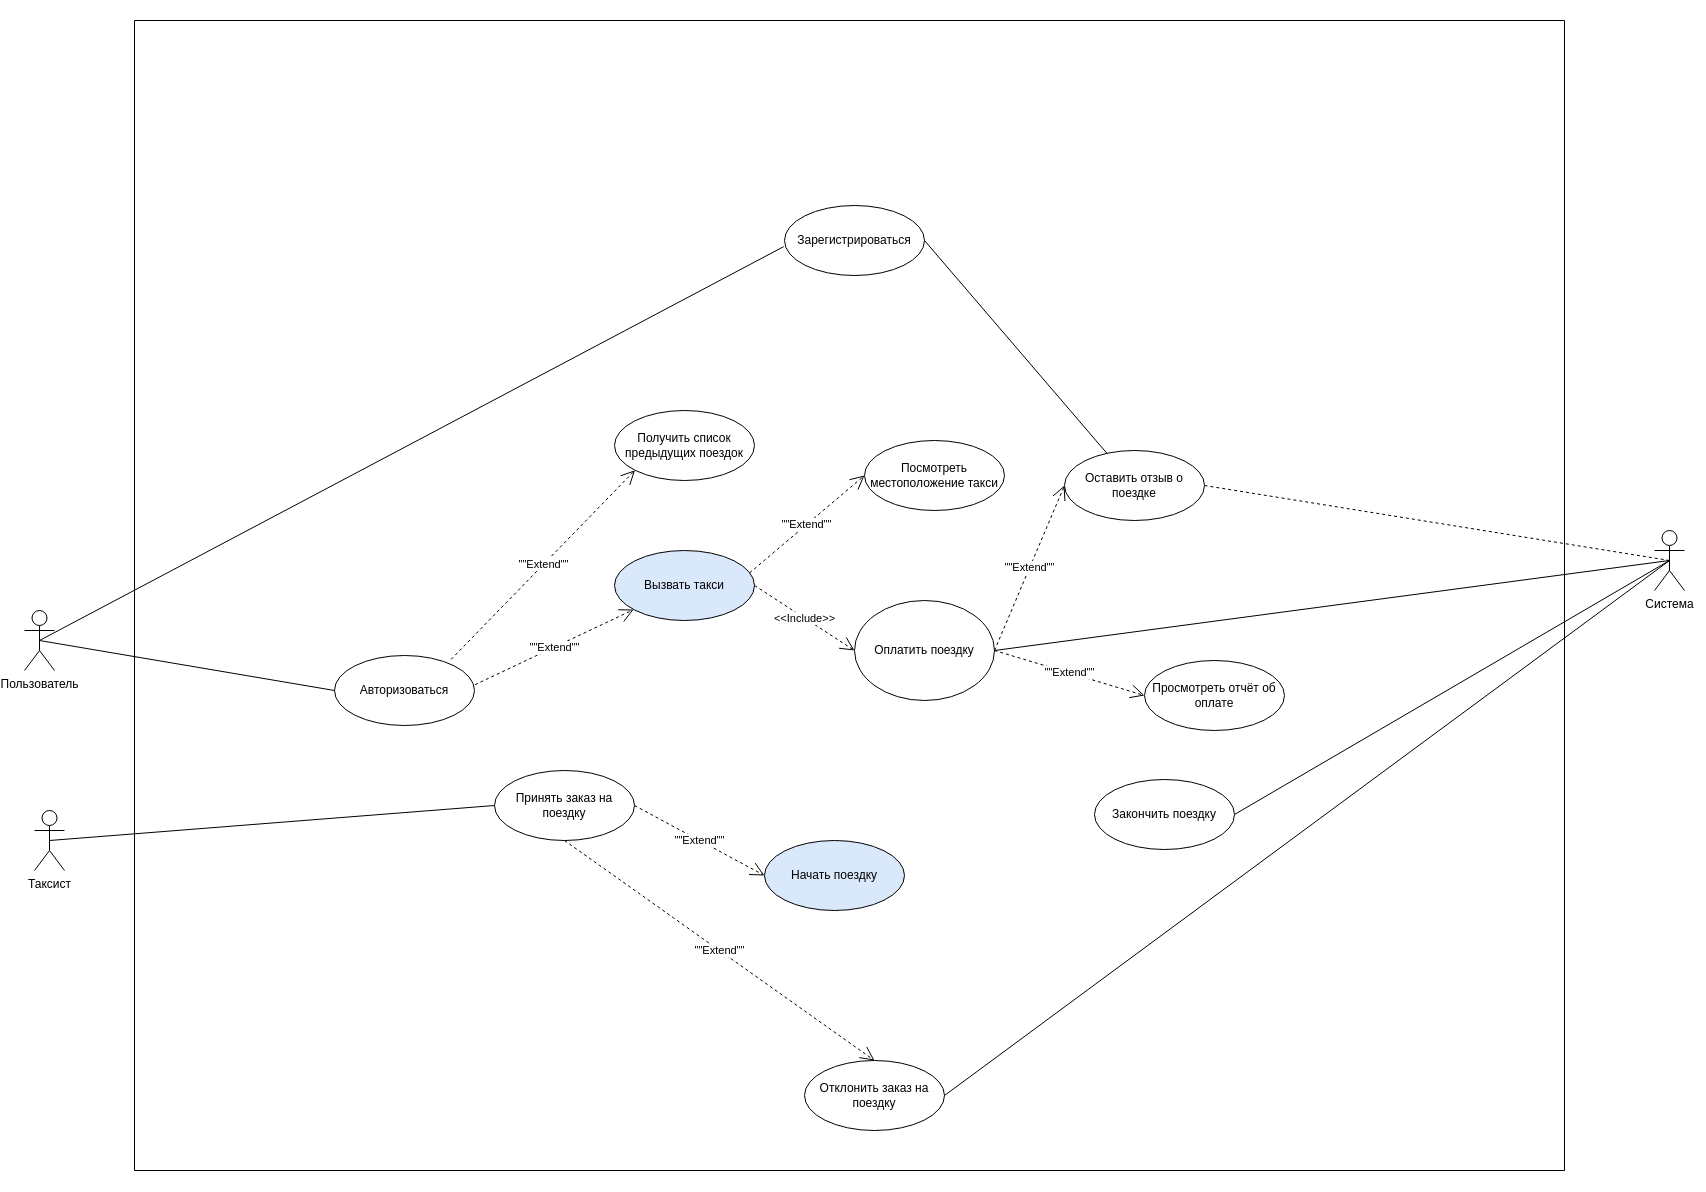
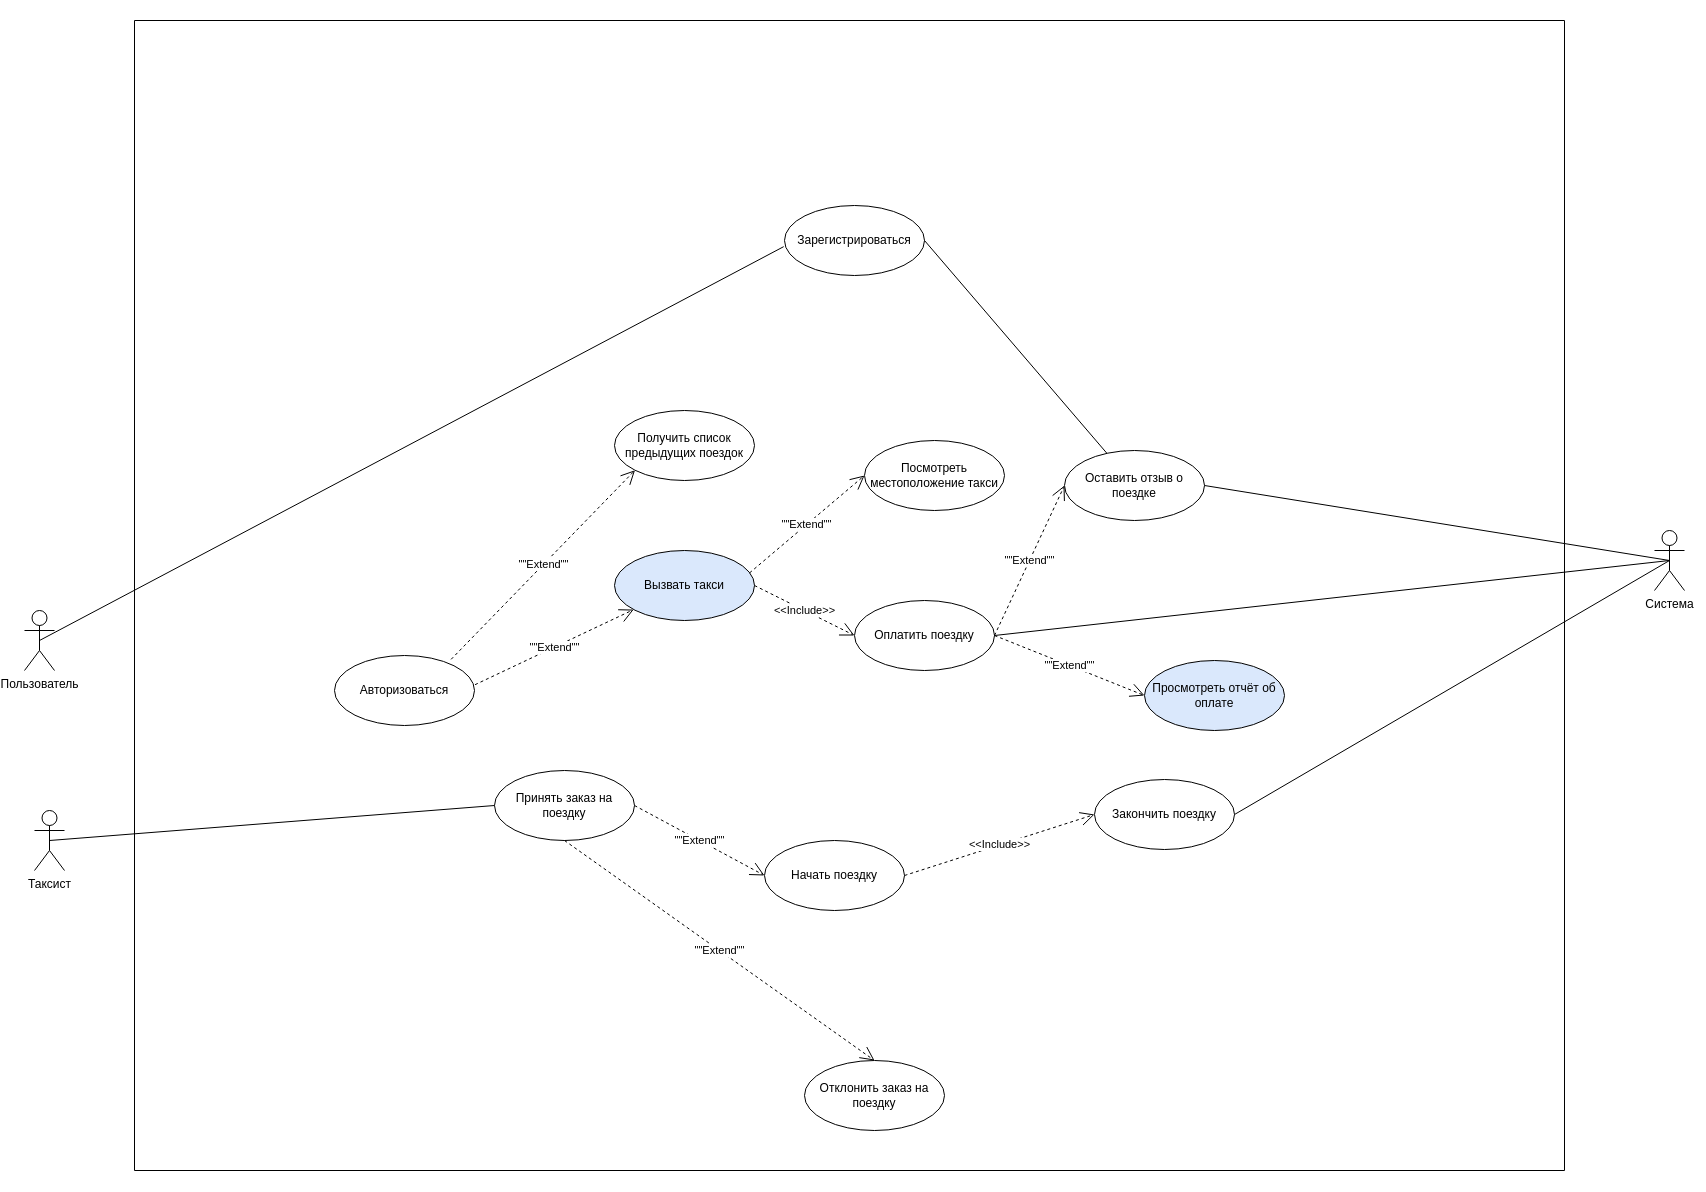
edge "Оставить отзыв о поездке" -- "Система": style dashed -> solid
node "Оплатить поездку": size 140x100 -> 140x70
edge "Пользователь" -- "Авторизоваться": removed
node "Просмотреть отчёт об оплате": fillcolor #ffffff -> #dae8fc
edge "Система" -- "Отклонить заказ на поездку": removed
edge "Начать поездку" -> "Закончить поездку": added, label "<<Include>>"
node "Начать поездку": fillcolor #dae8fc -> #ffffff
